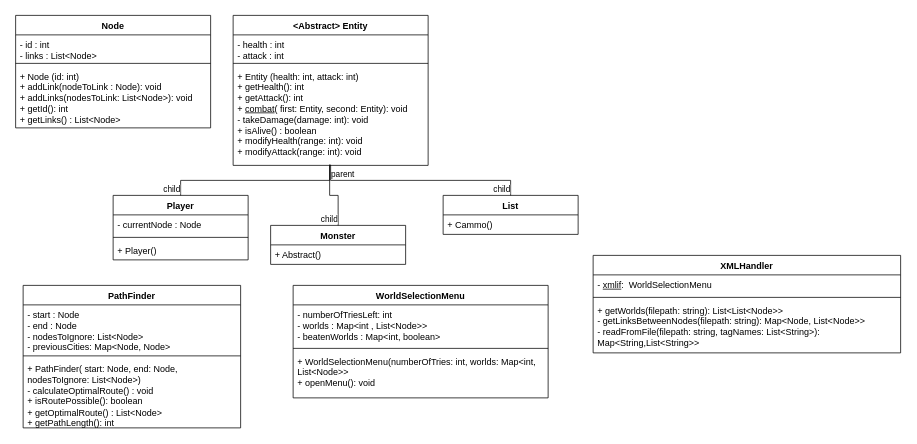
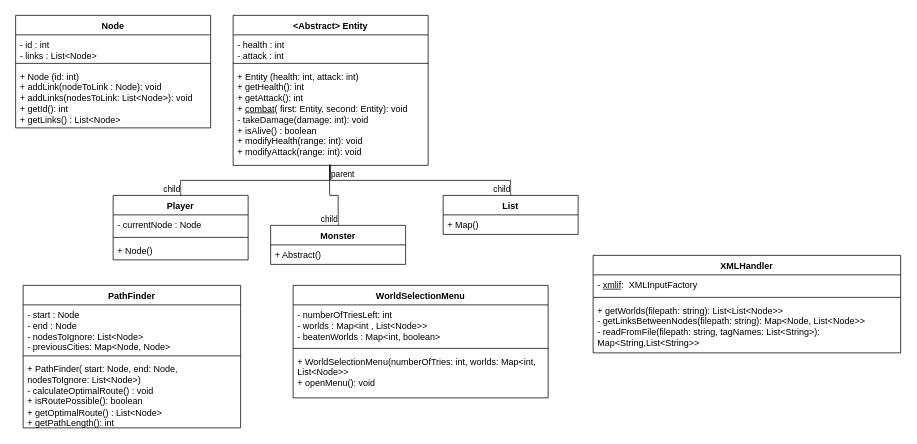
node "+ Cammo()": label "+ Cammo()" -> "+ Map()"
node "+ Player()": label "+ Player()" -> "+ Node()"
node "- xmlif: WorldSelectionMenu": label "- xmlif: WorldSelectionMenu" -> "- xmlif: XMLInputFactory"
